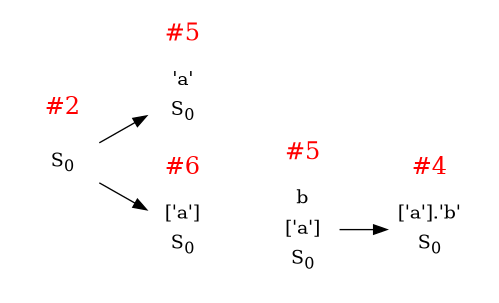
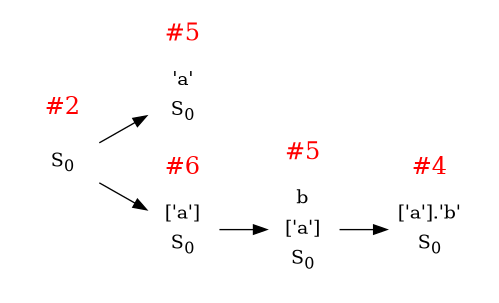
edge "['a']" -> "b": added
